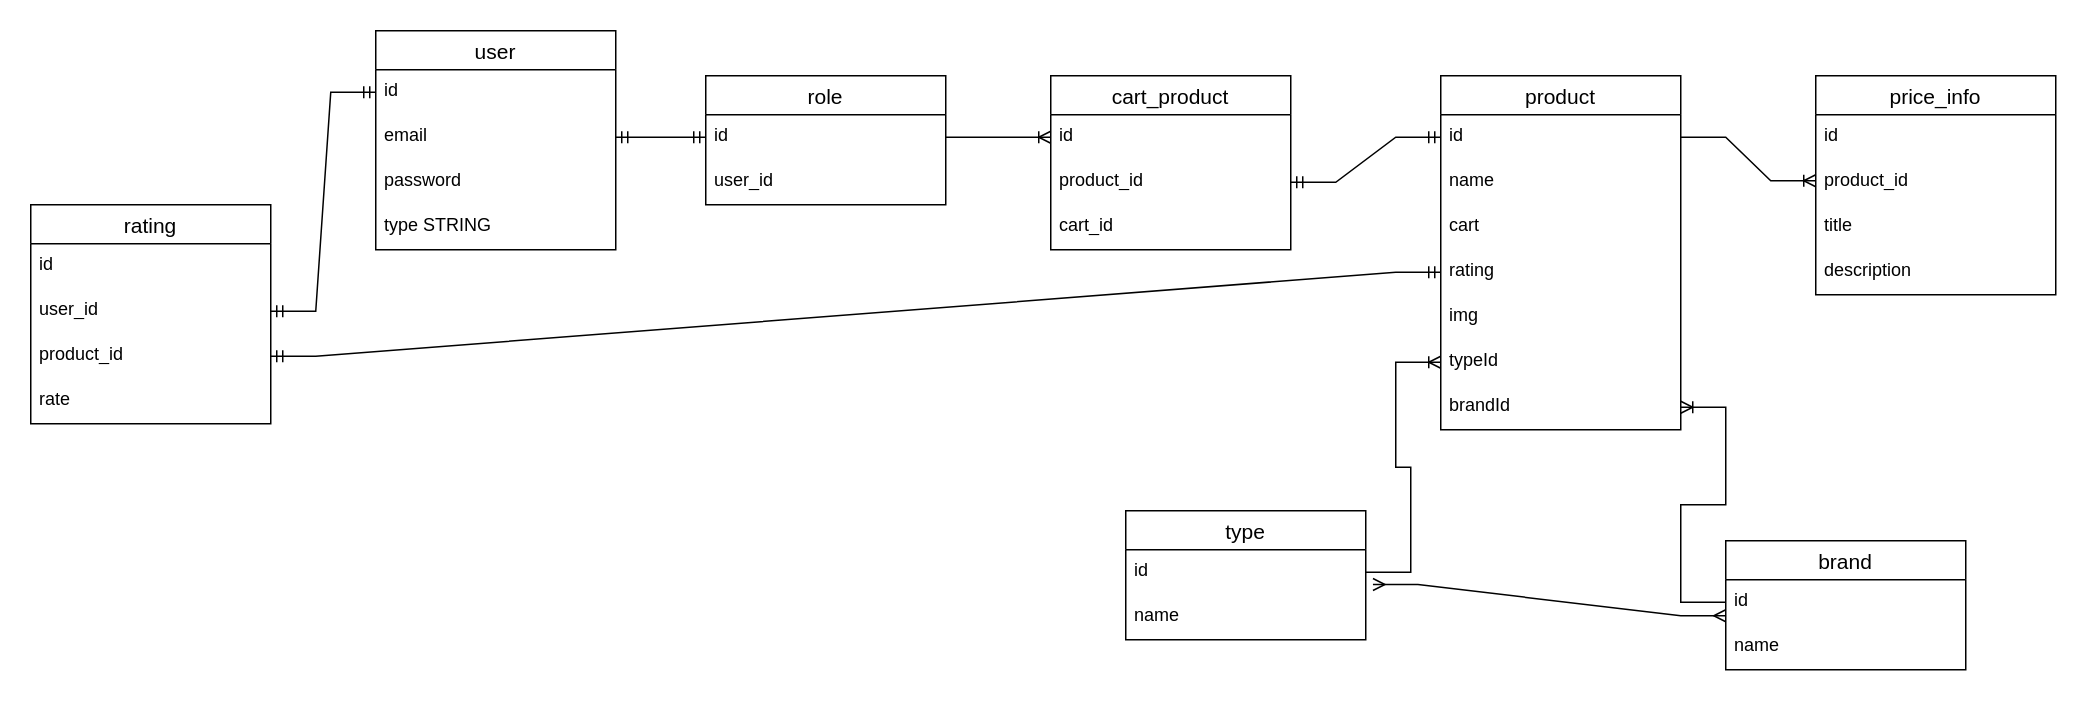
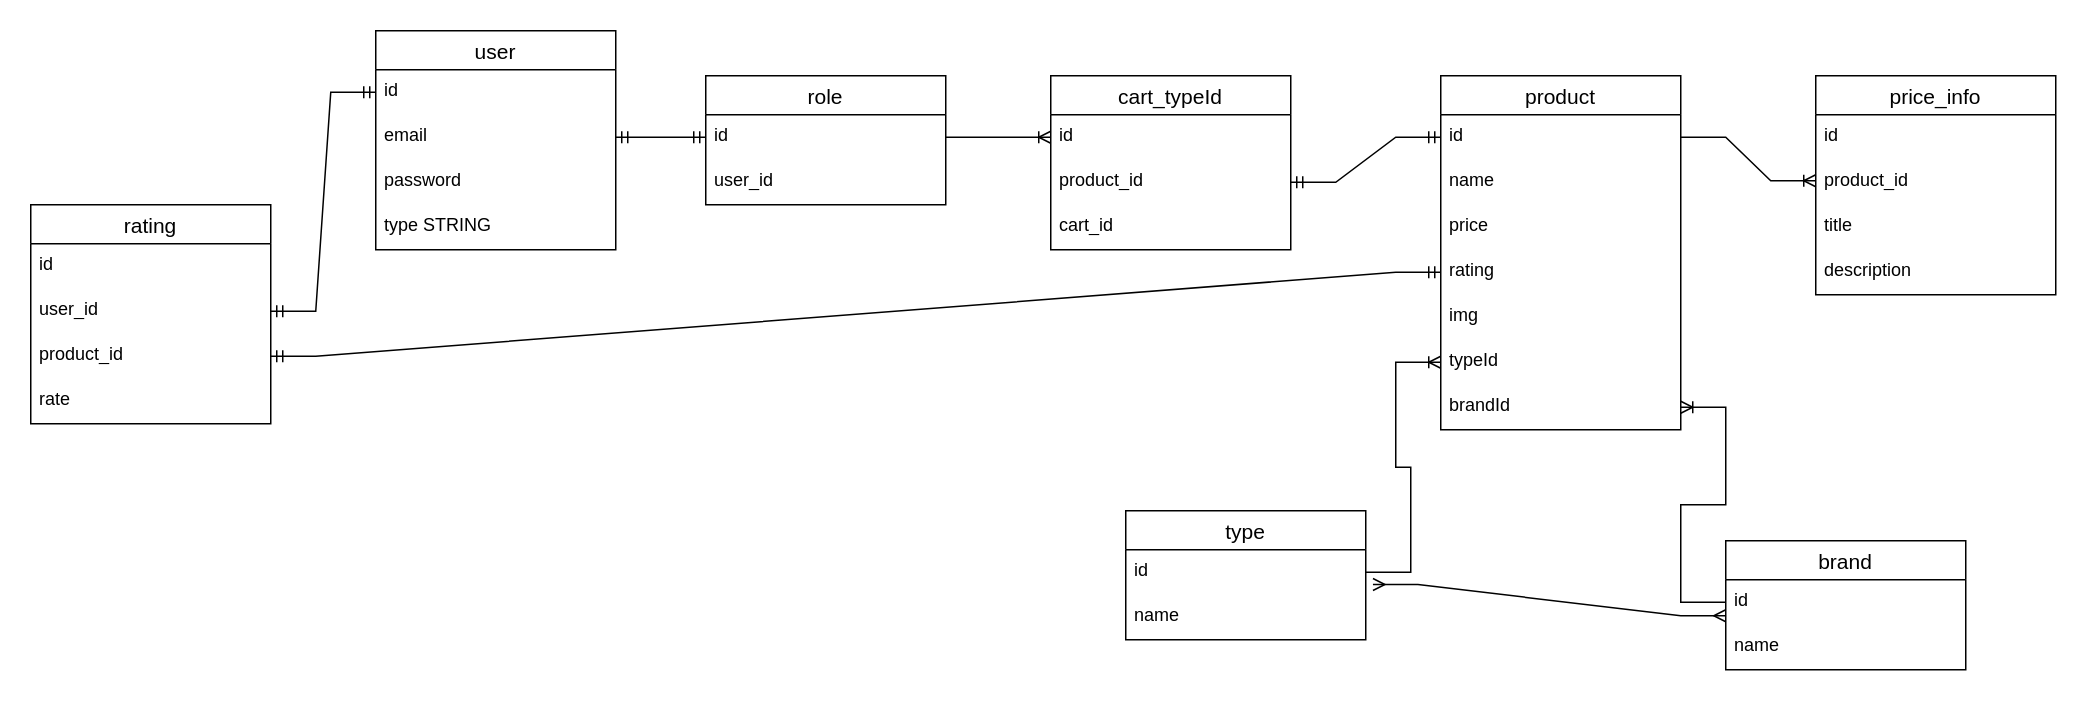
node "cart_product": label "cart_product" -> "cart_typeId"
node "cart": label "cart" -> "price"
